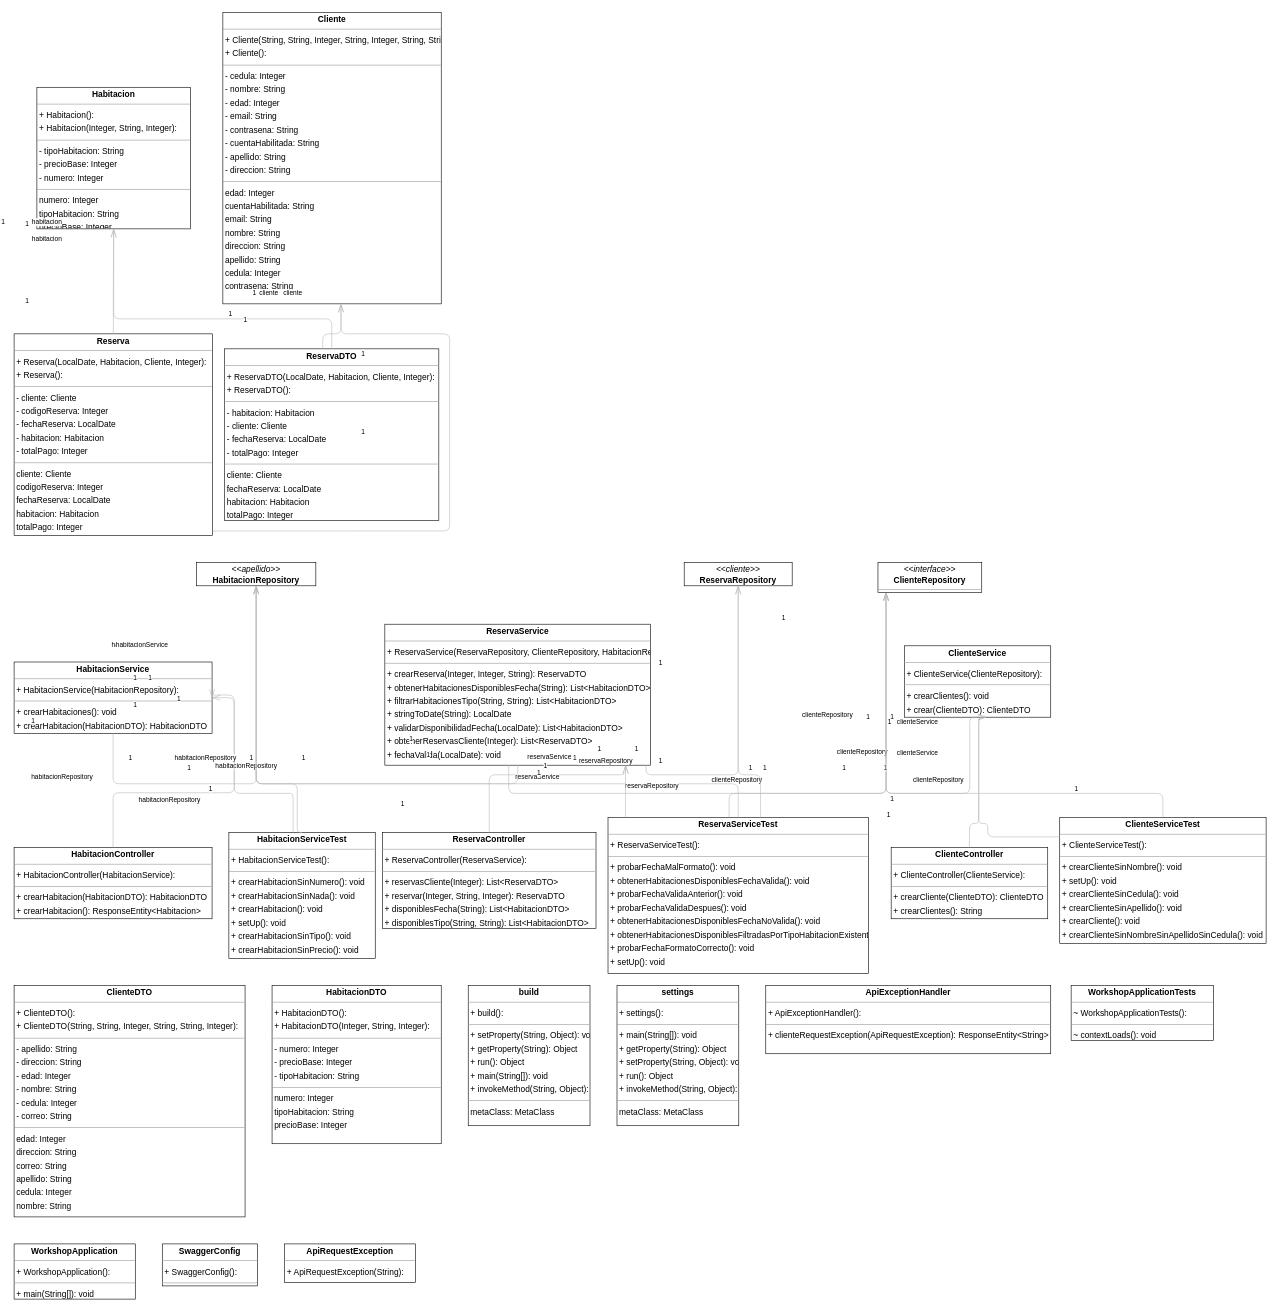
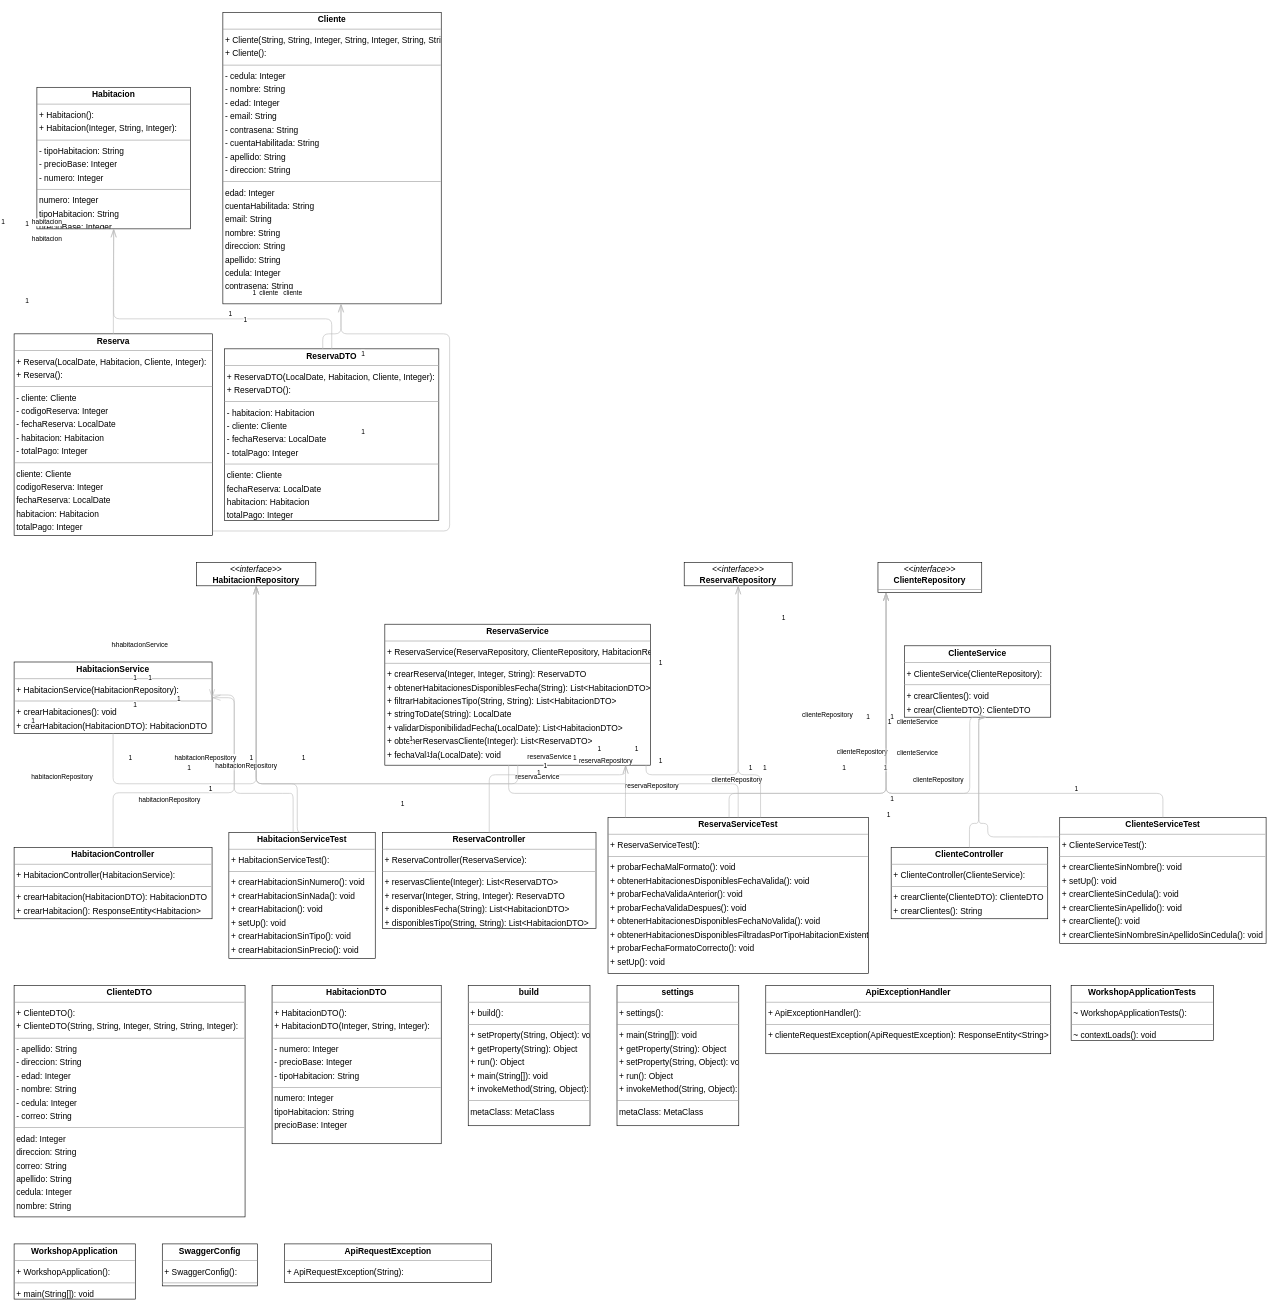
node "<<apellido>> HabitacionRepository": label "<<apellido>> HabitacionRepository" -> "<<interface>> HabitacionRepository"
node "<<cliente>> ReservaRepository": label "<<cliente>> ReservaRepository" -> "<<interface>> ReservaRepository"
node "ApiRequestException + ApiRequestException(String):": size 131x38 -> 207x38
